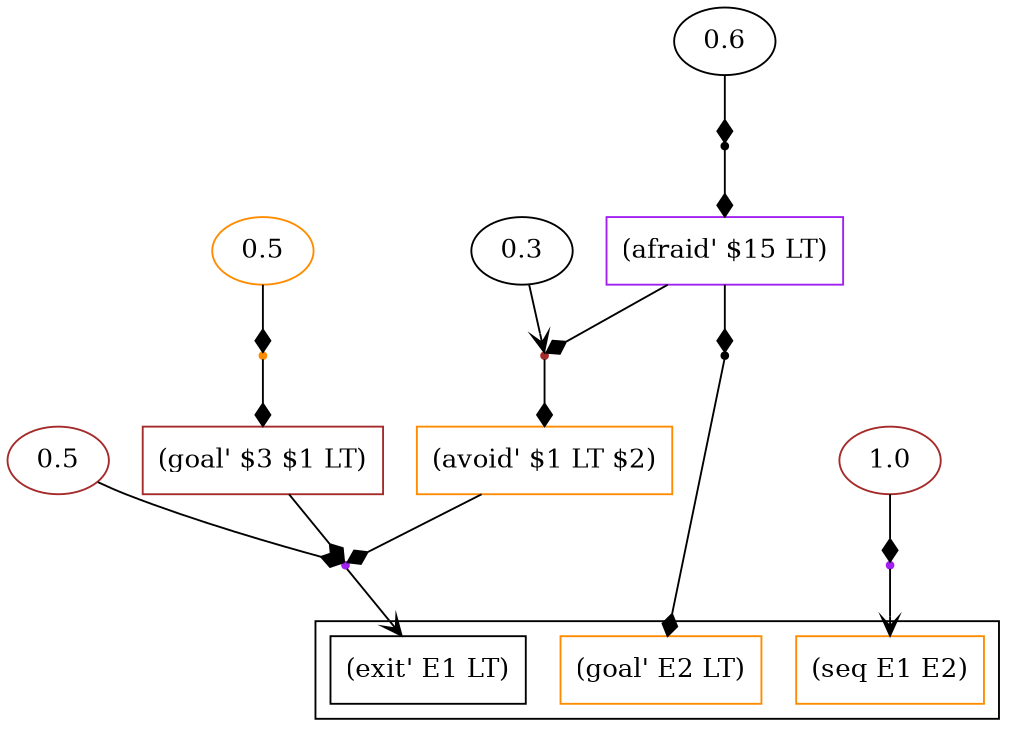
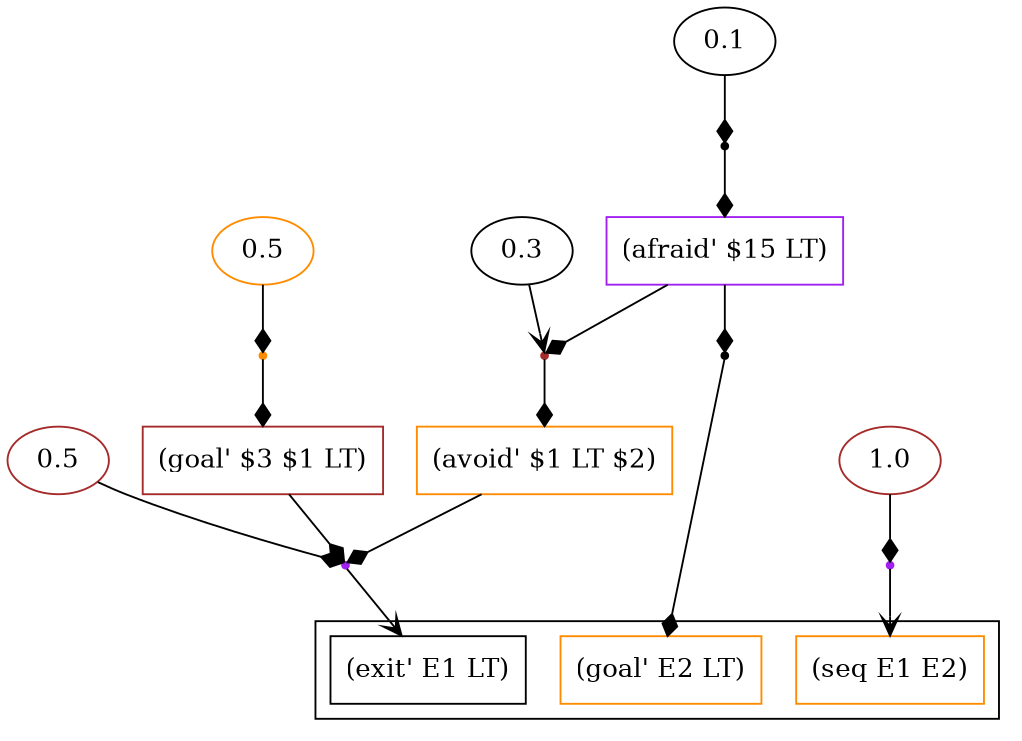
node "0.6": label "0.6" -> "0.1"
